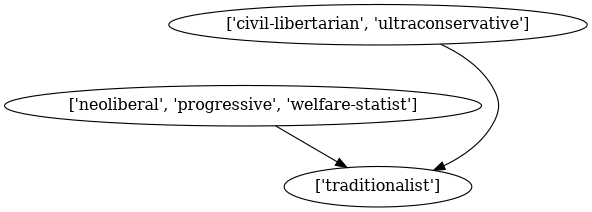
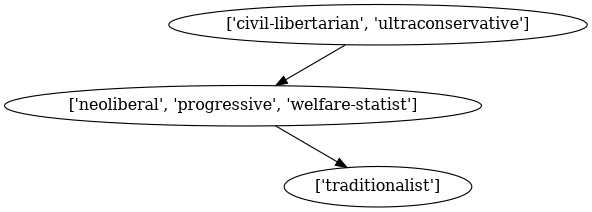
edge "['civil-libertarian', 'ultraconservative']" -> "['traditionalist']": now "['civil-libertarian', 'ultraconservative']" -> "['neoliberal', 'progressive', 'welfare-statist']"
